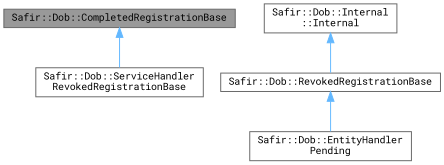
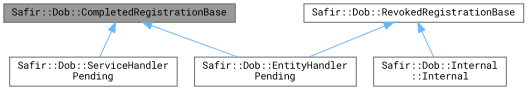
edge "Safir::Dob::EntityHandler Pending" -> "Safir::Dob::CompletedRegistrationBase": added
edge "Safir::Dob::RevokedRegistrationBase" -> "Safir::Dob::Internal ::Internal": reversed
node "Safir::Dob::ServiceHandler RevokedRegistrationBase": label "Safir::Dob::ServiceHandler RevokedRegistrationBase" -> "Safir::Dob::ServiceHandler Pending"
